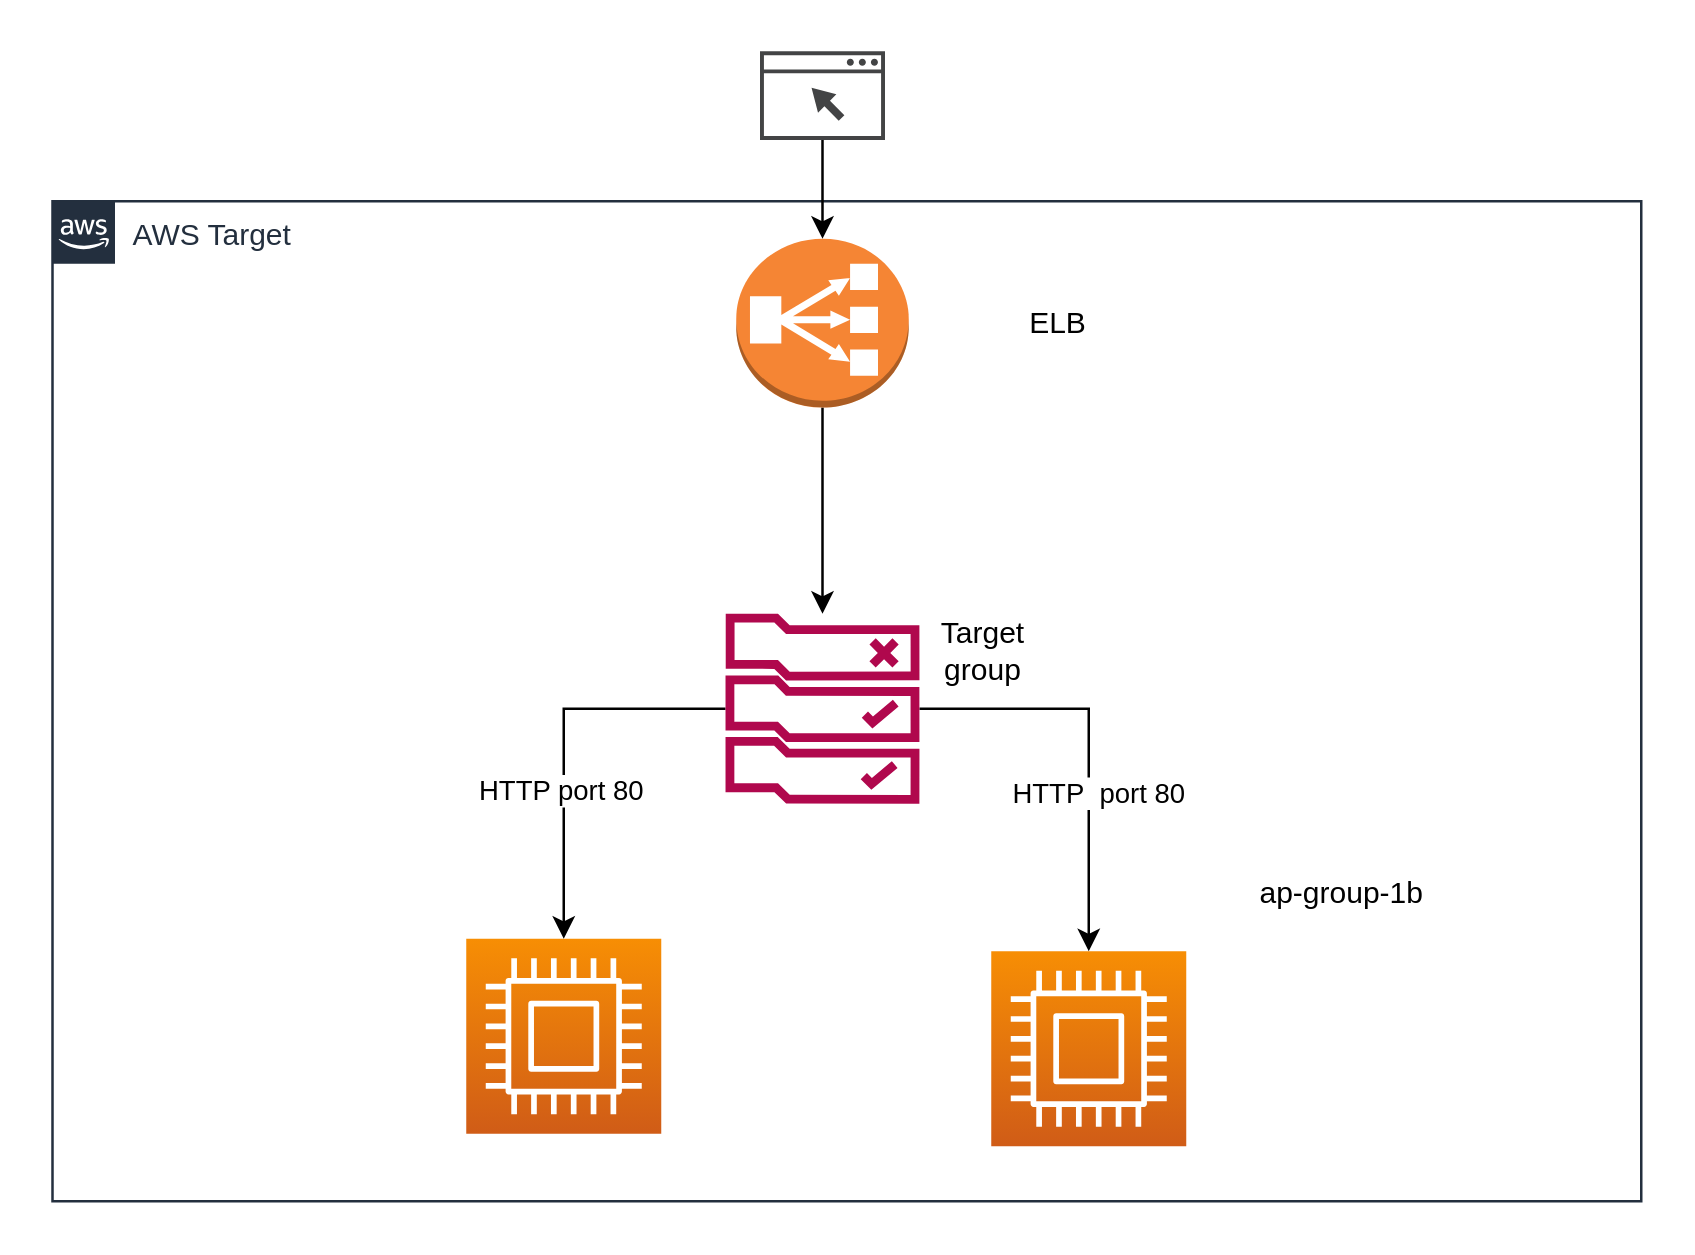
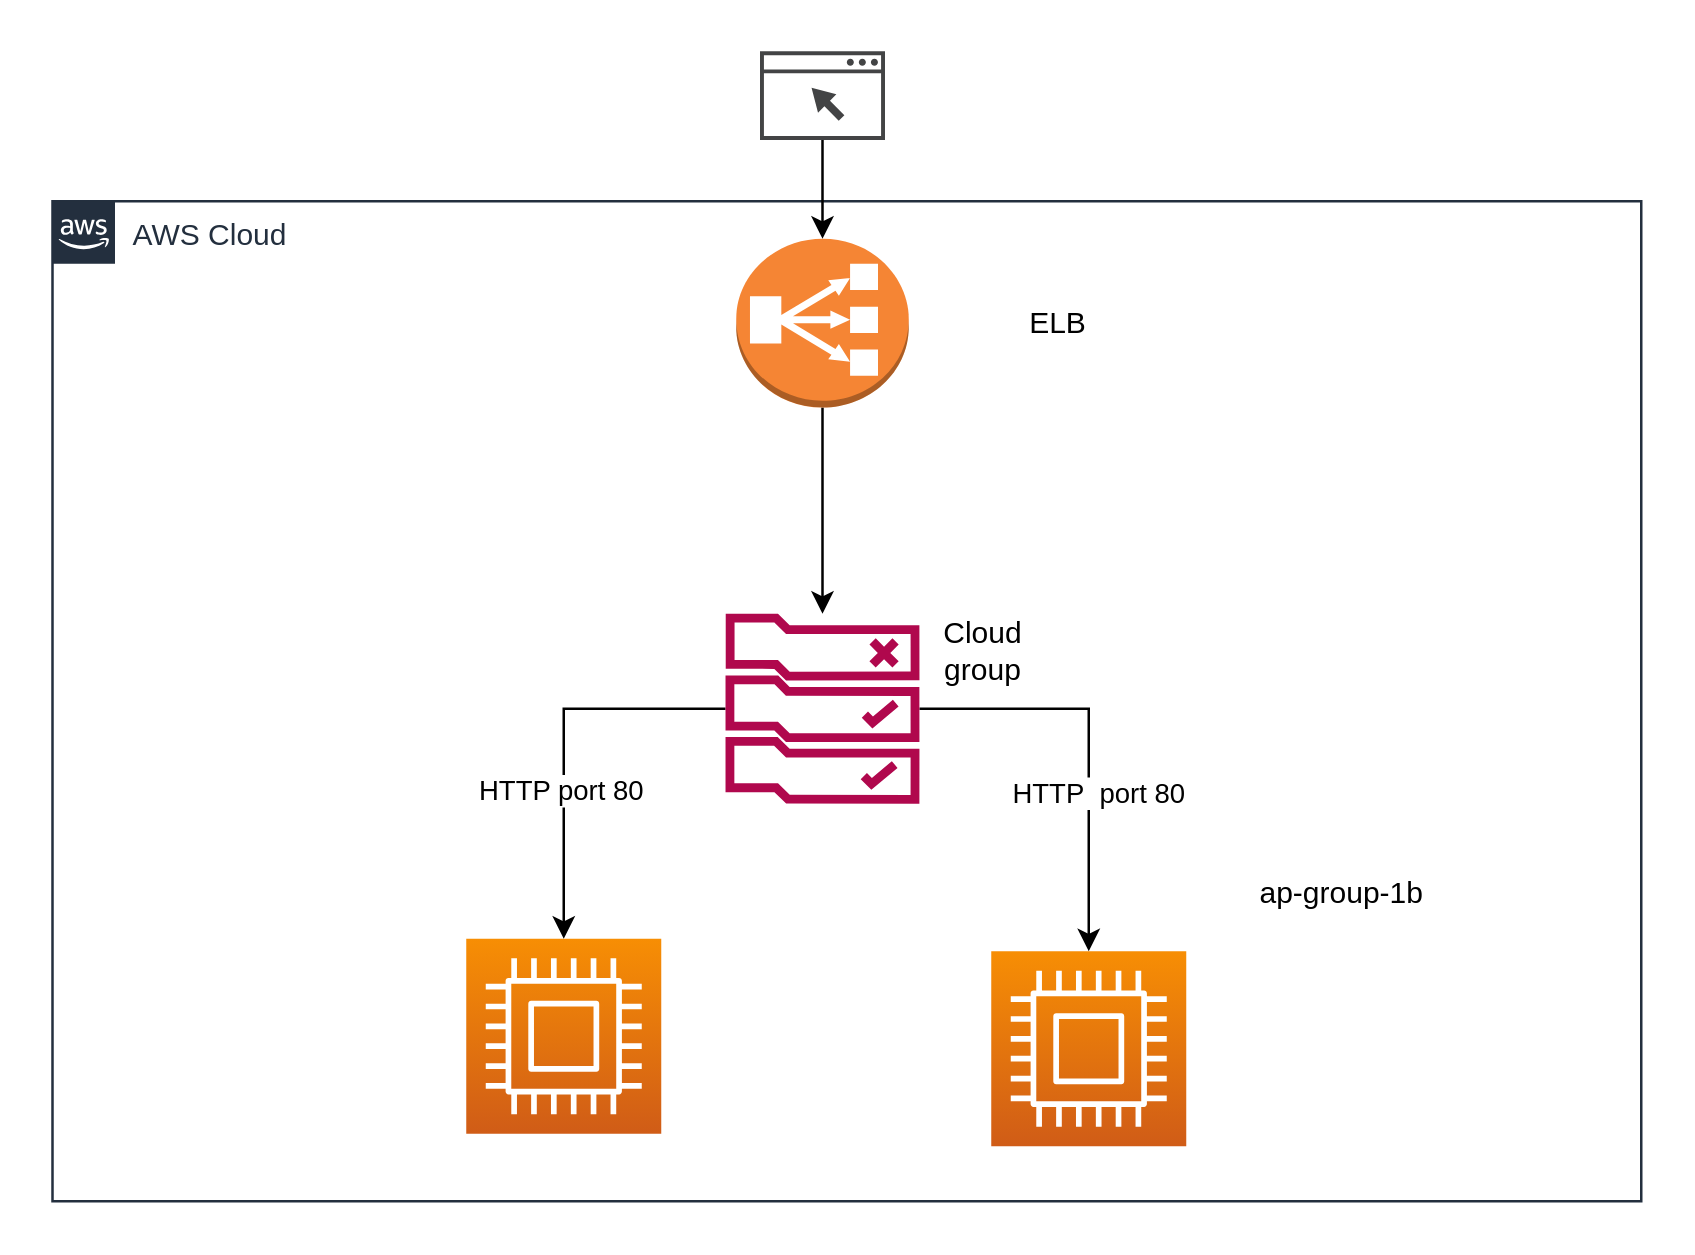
node "AWS Target": label "AWS Target" -> "AWS Cloud"
node "Target group": label "Target group" -> "Cloud group"
